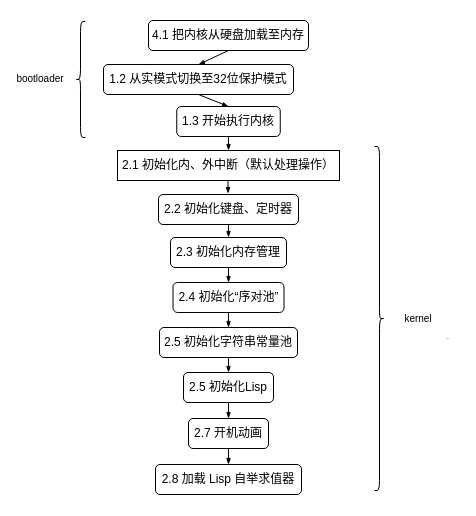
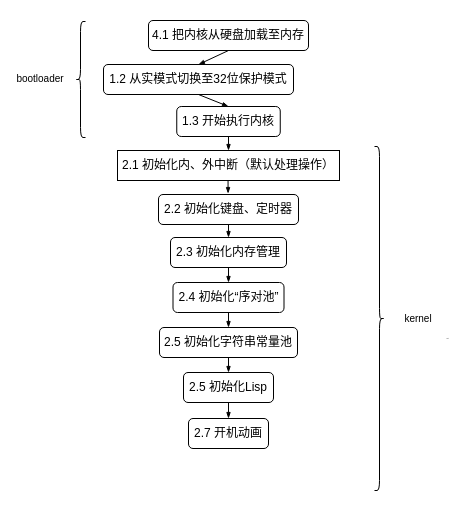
edge "2.7 开机动画" -> "2.8 加载 Lisp 自举求值器": removed
node "2.8 加载 Lisp 自举求值器": removed
